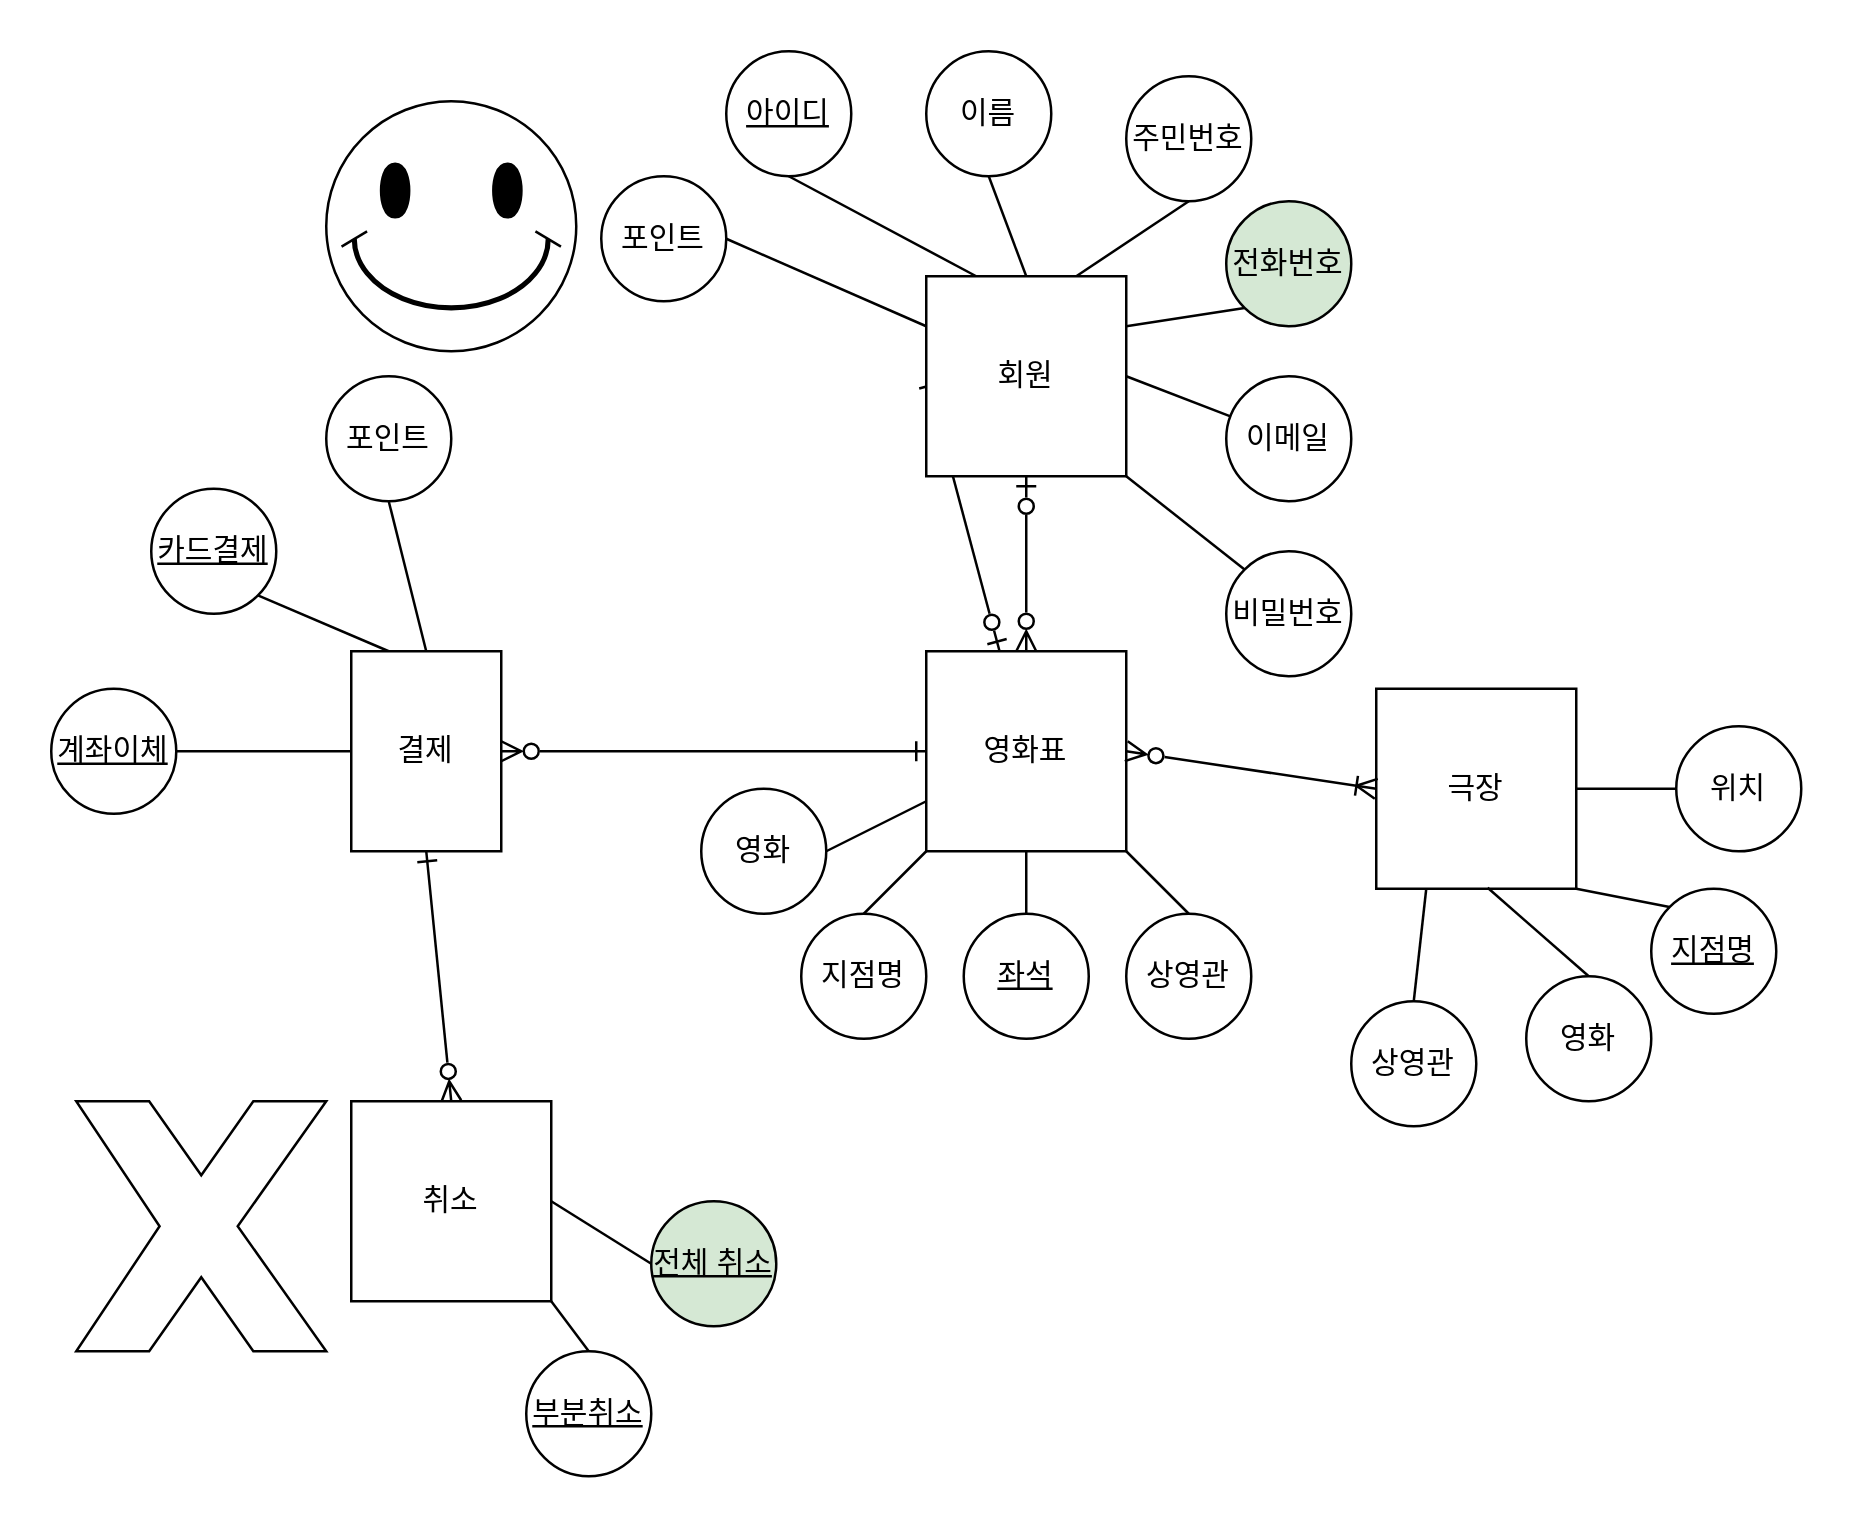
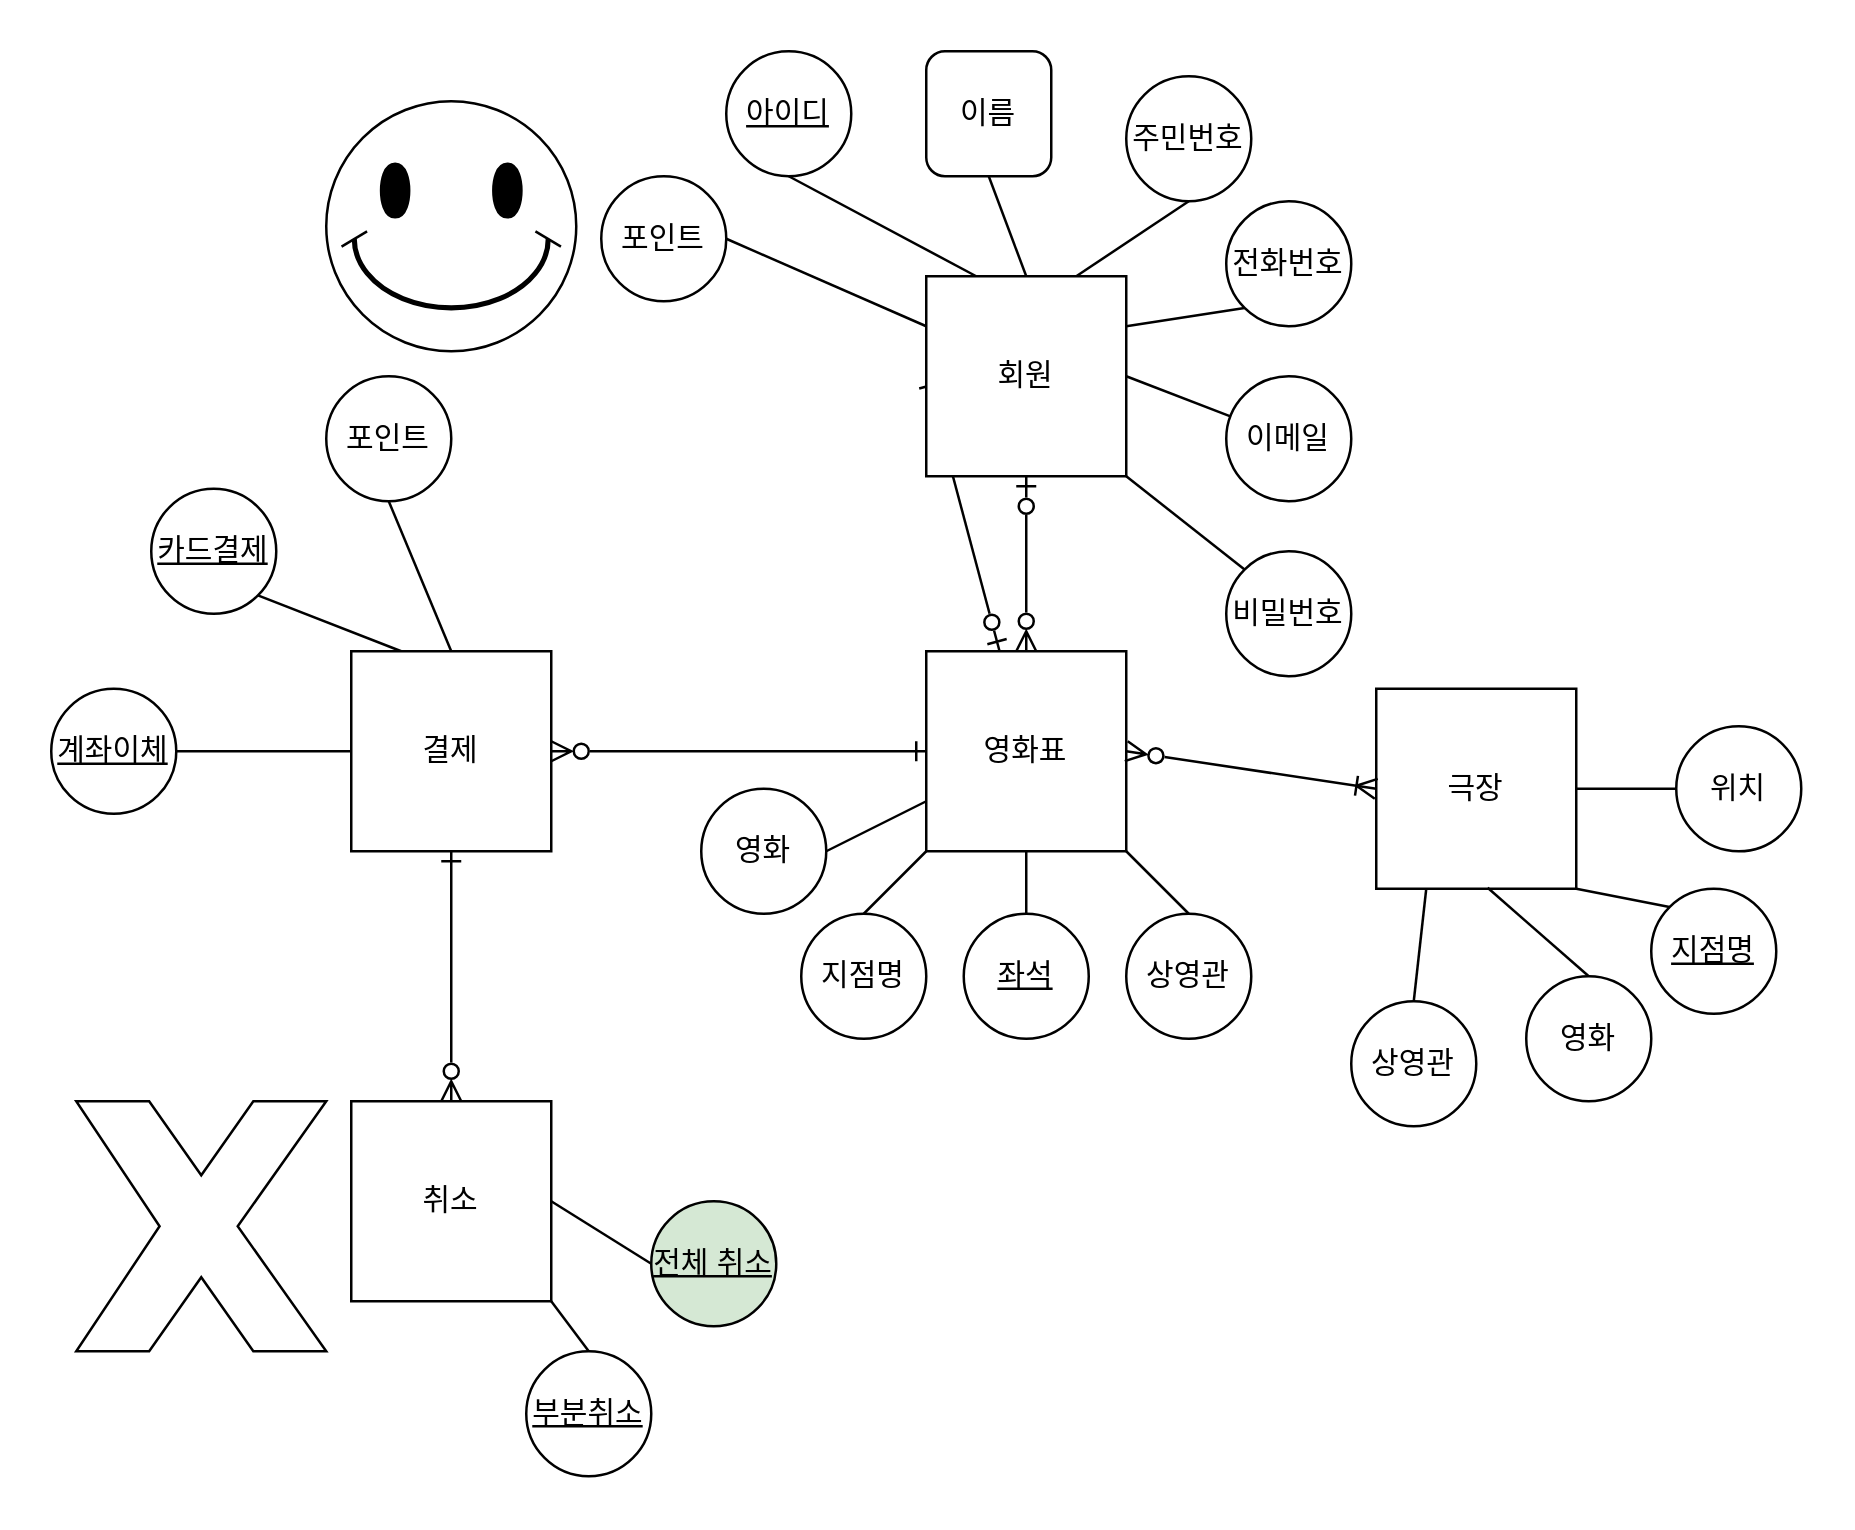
node "이름": shape ellipse -> rounded rectangle
node "전화번호": fillcolor #d5e8d4 -> #ffffff
node "결제": size 150x200 -> 200x200
